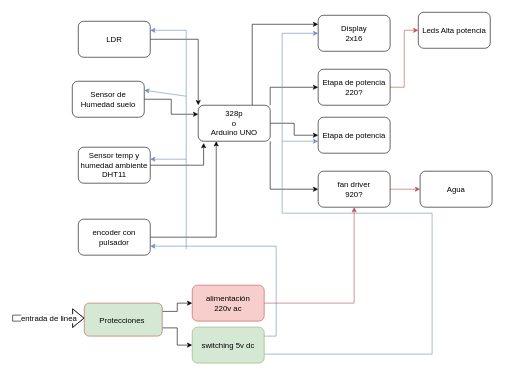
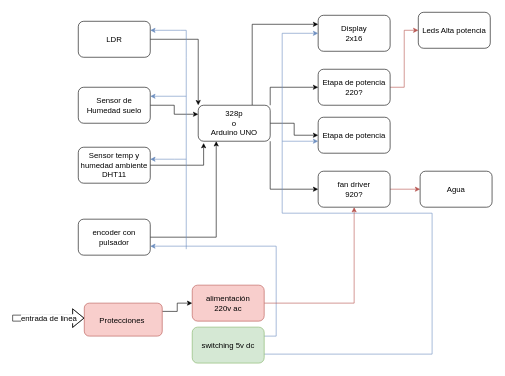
node "Sensor de Humedad suelo": moved (108, 99) -> (114, 105)
node "Protecciones": fillcolor #d5e8d4 -> #f8cecc
edge "Protecciones" -> "switching 5v dc": removed
